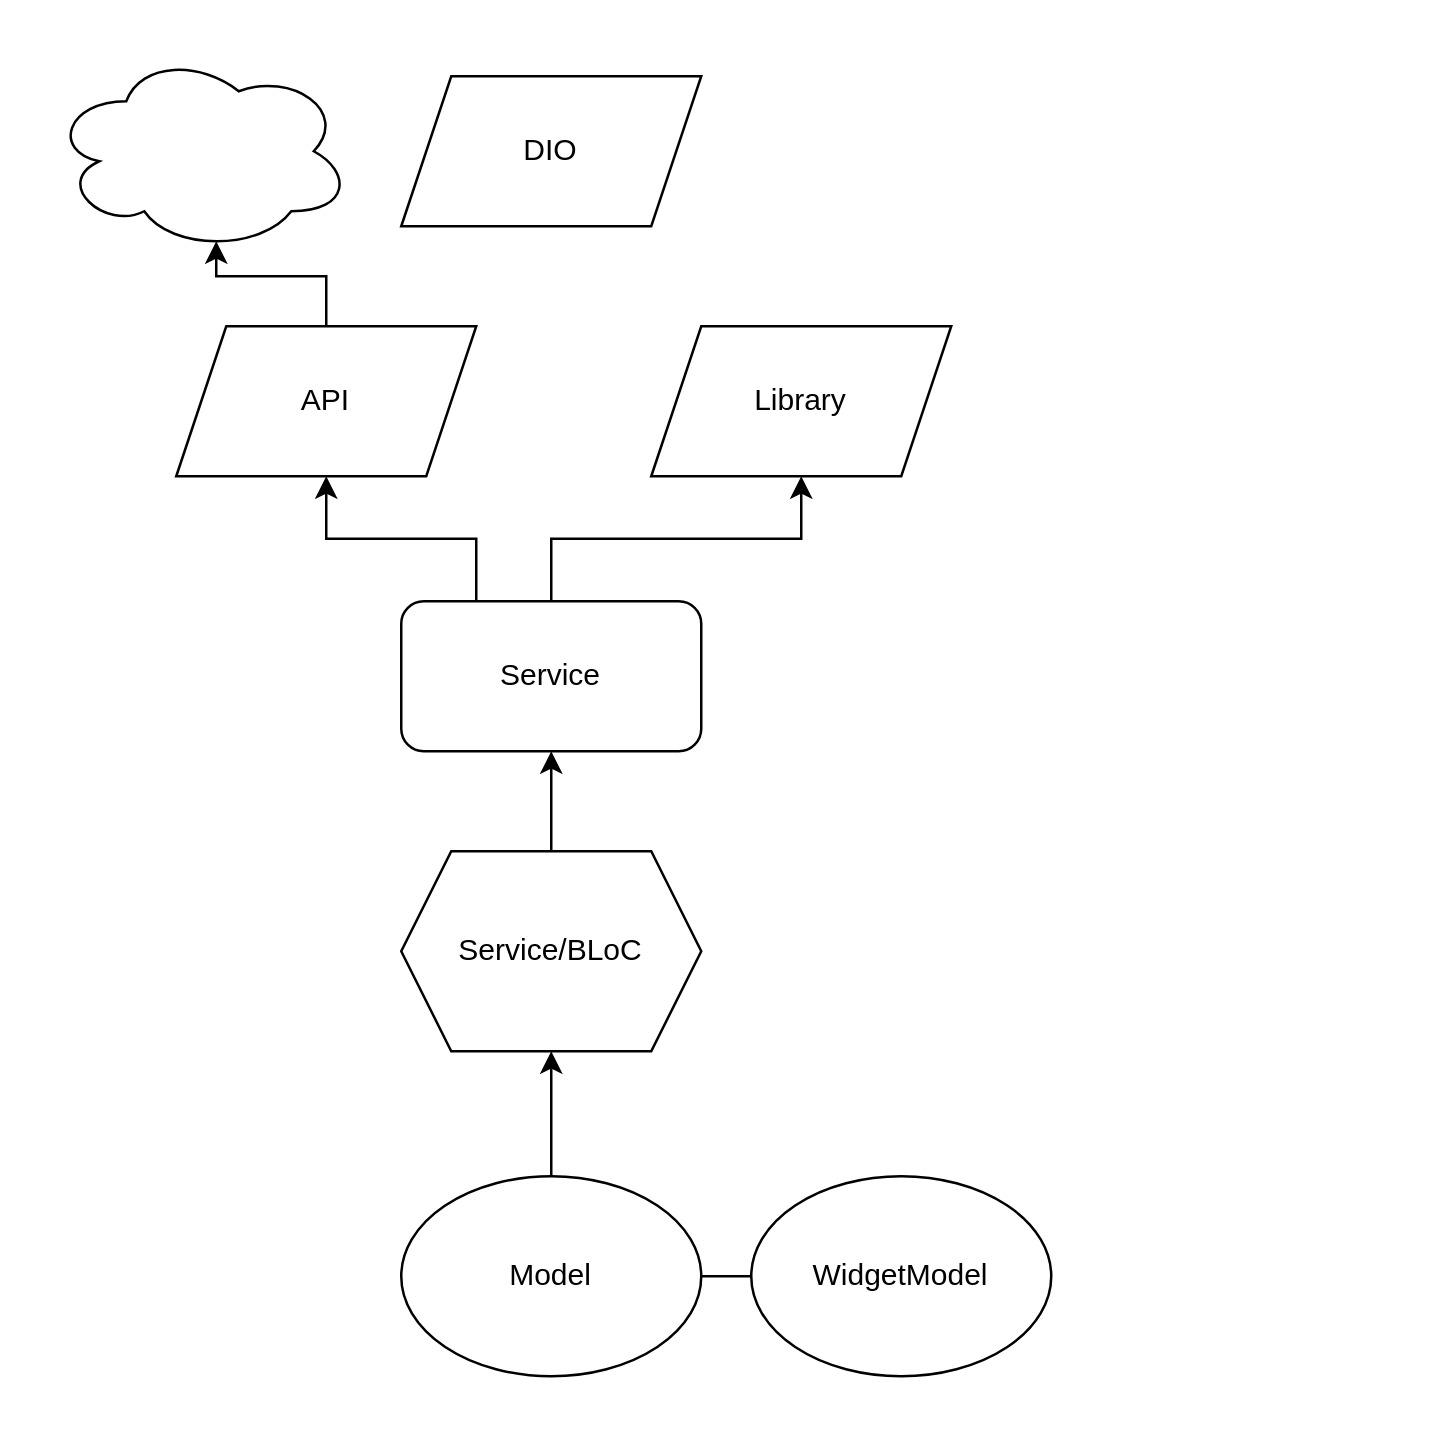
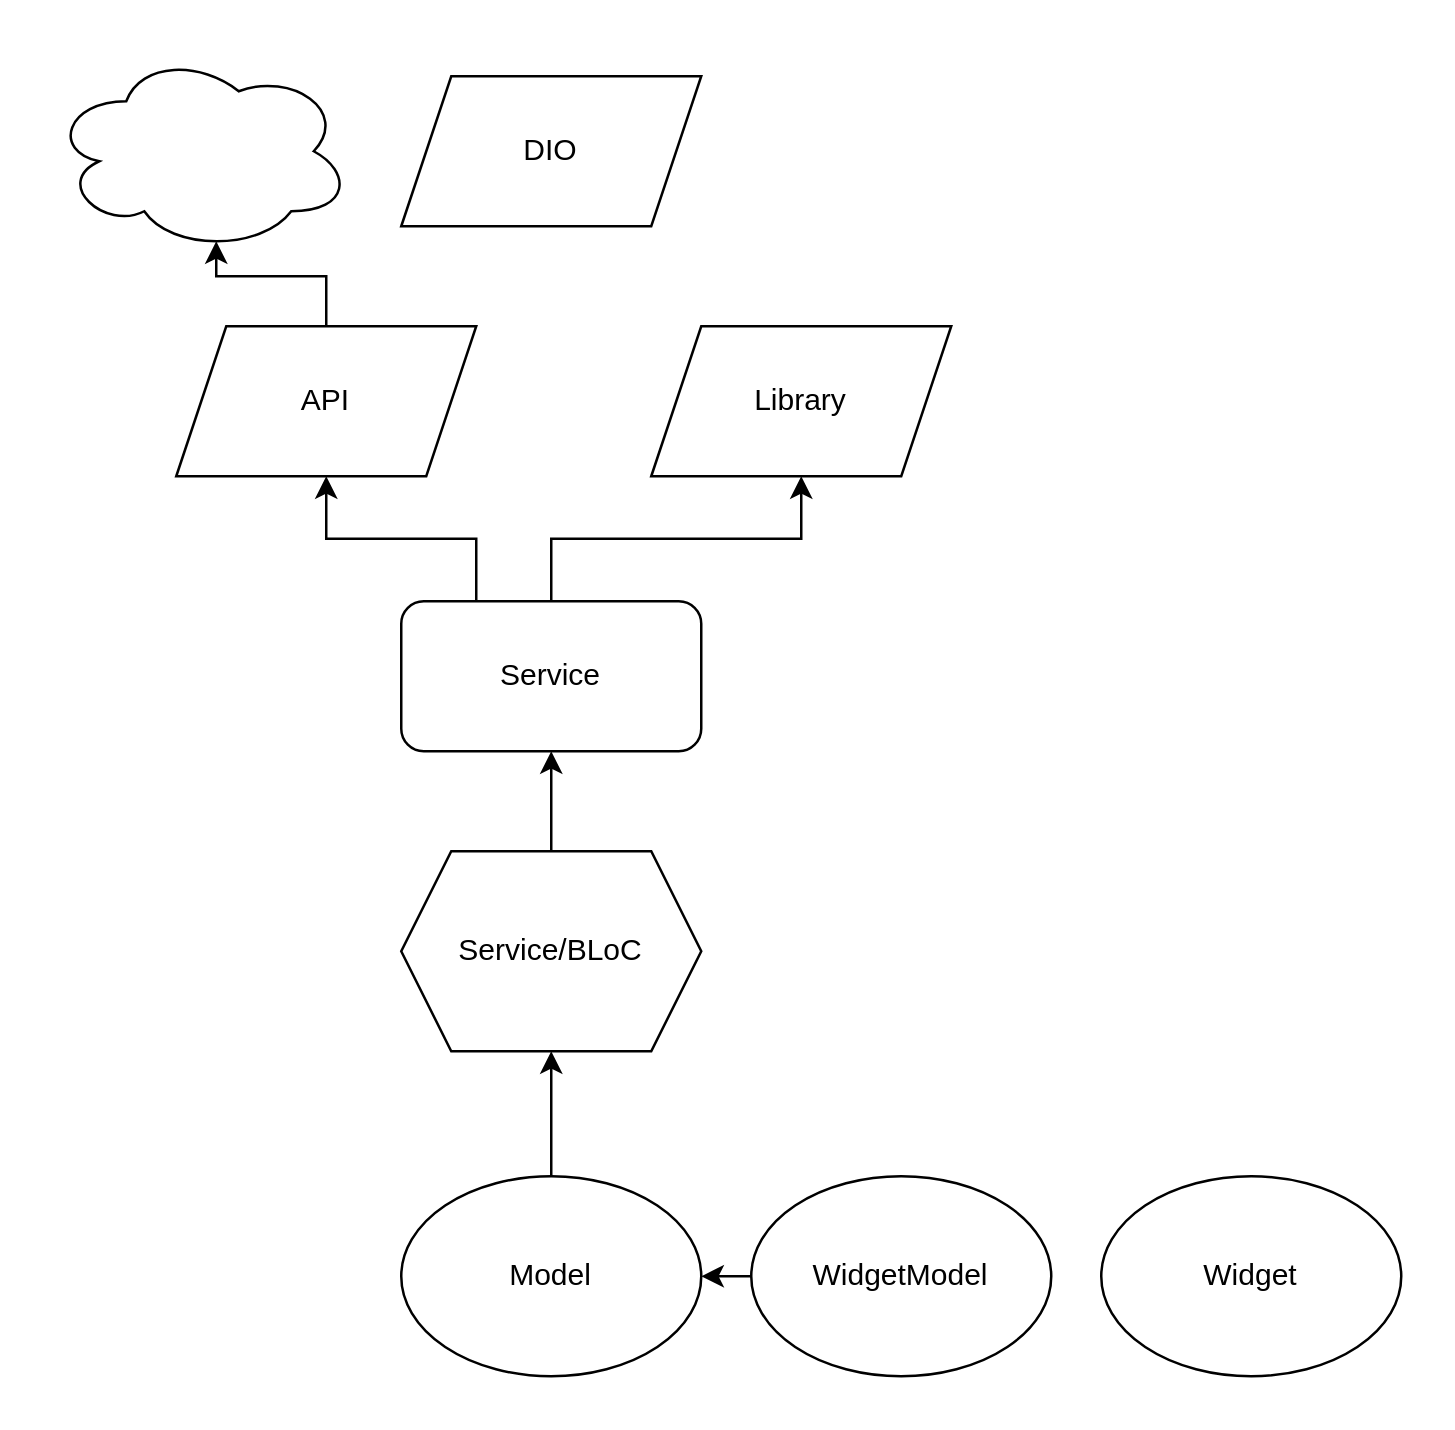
edge "Model" -- "WidgetModel": arrowhead none -> classic
node "Widget": added
